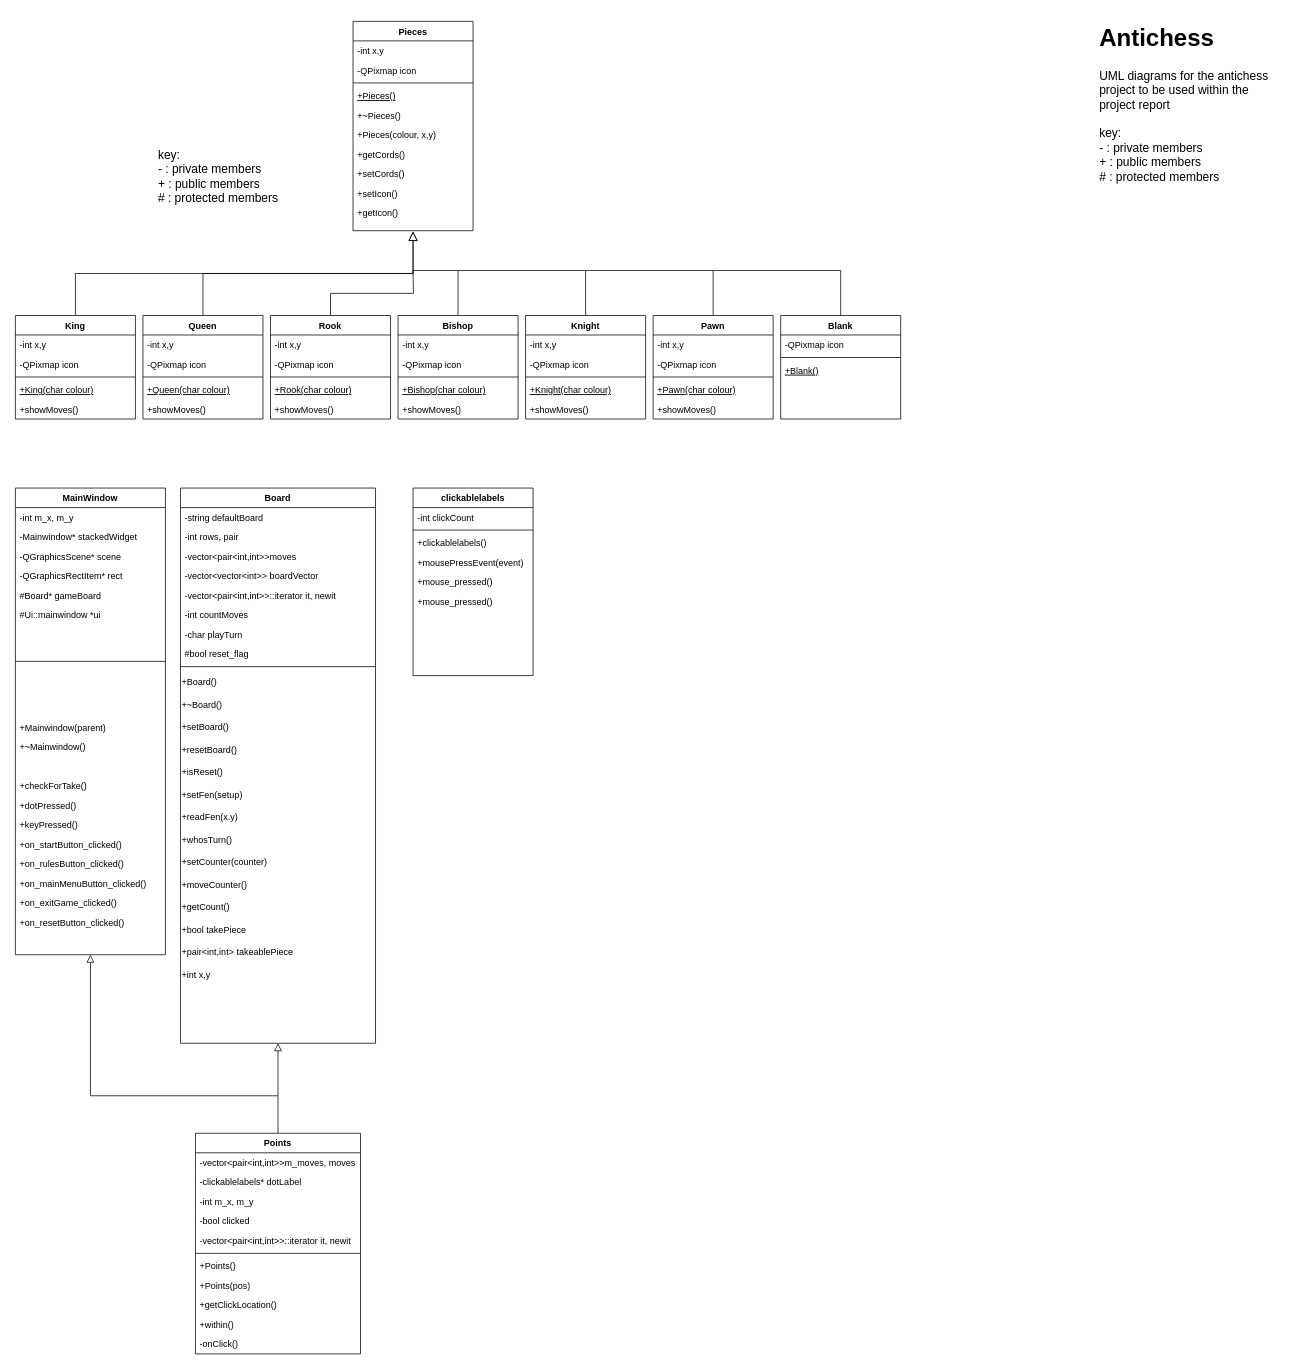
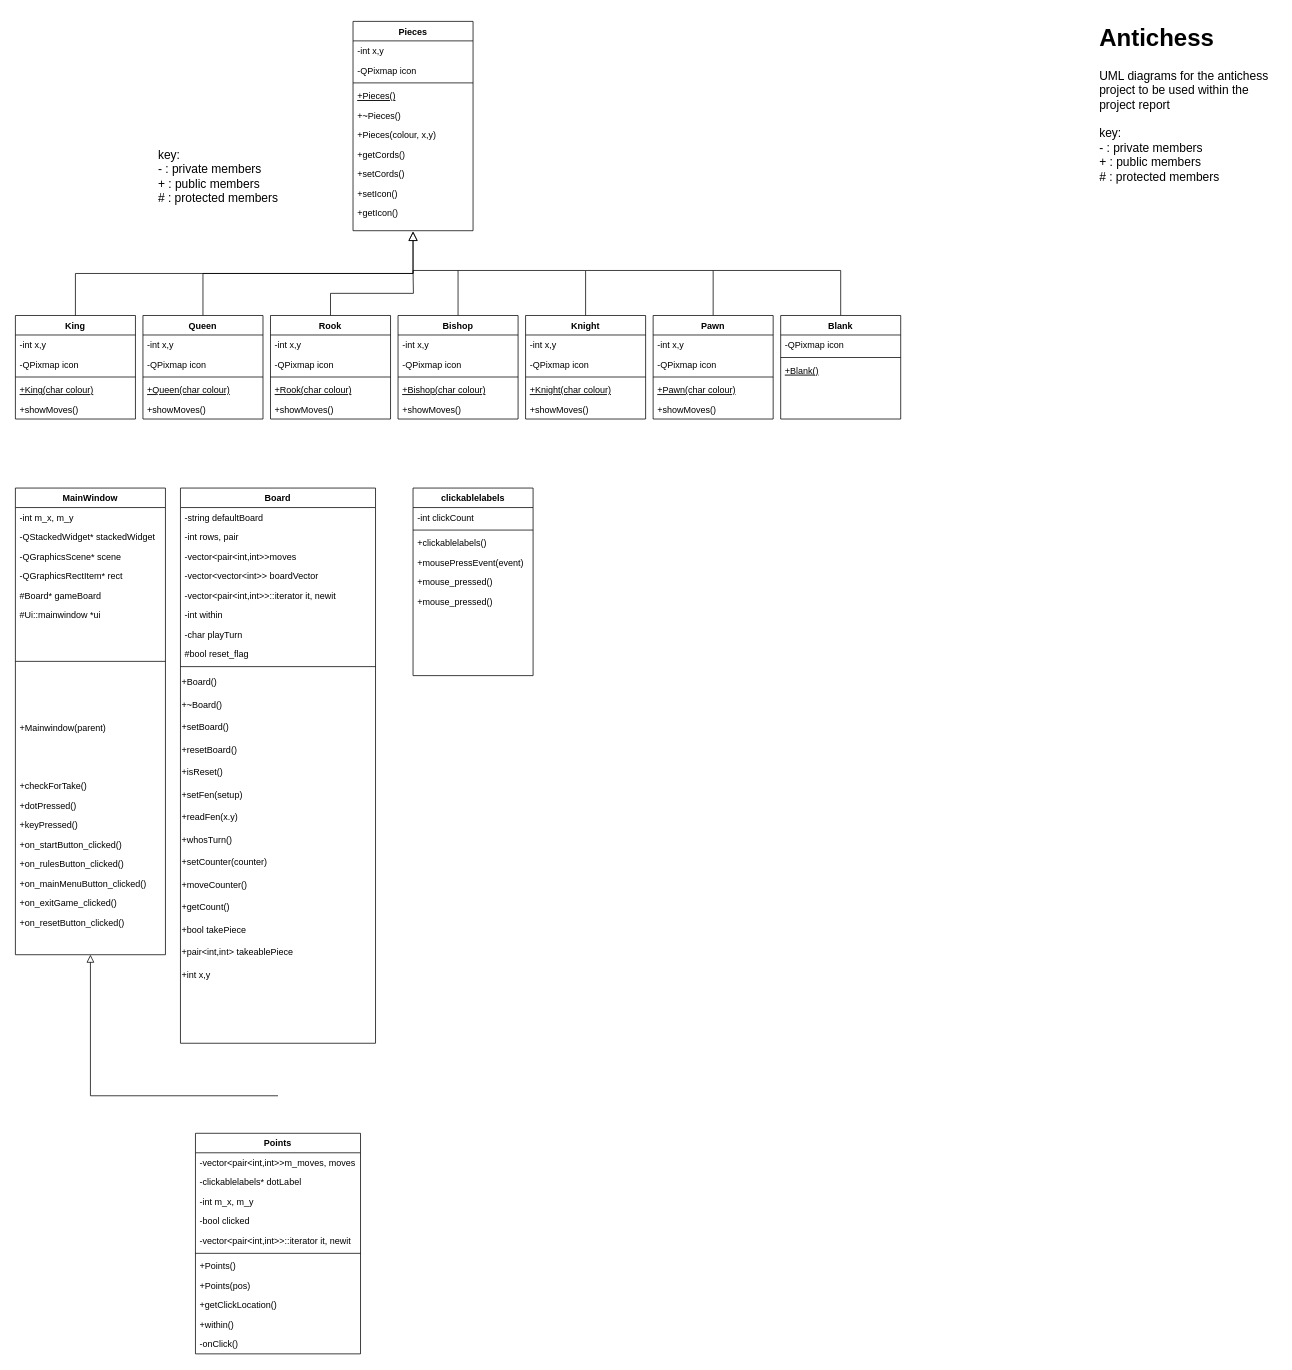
node "-Mainwindow* stackedWidget": label "-Mainwindow* stackedWidget" -> "-QStackedWidget* stackedWidget"
node "-int countMoves": label "-int countMoves" -> "-int within"
node "+~Mainwindow()": removed
edge "Points" -> "Board": removed
